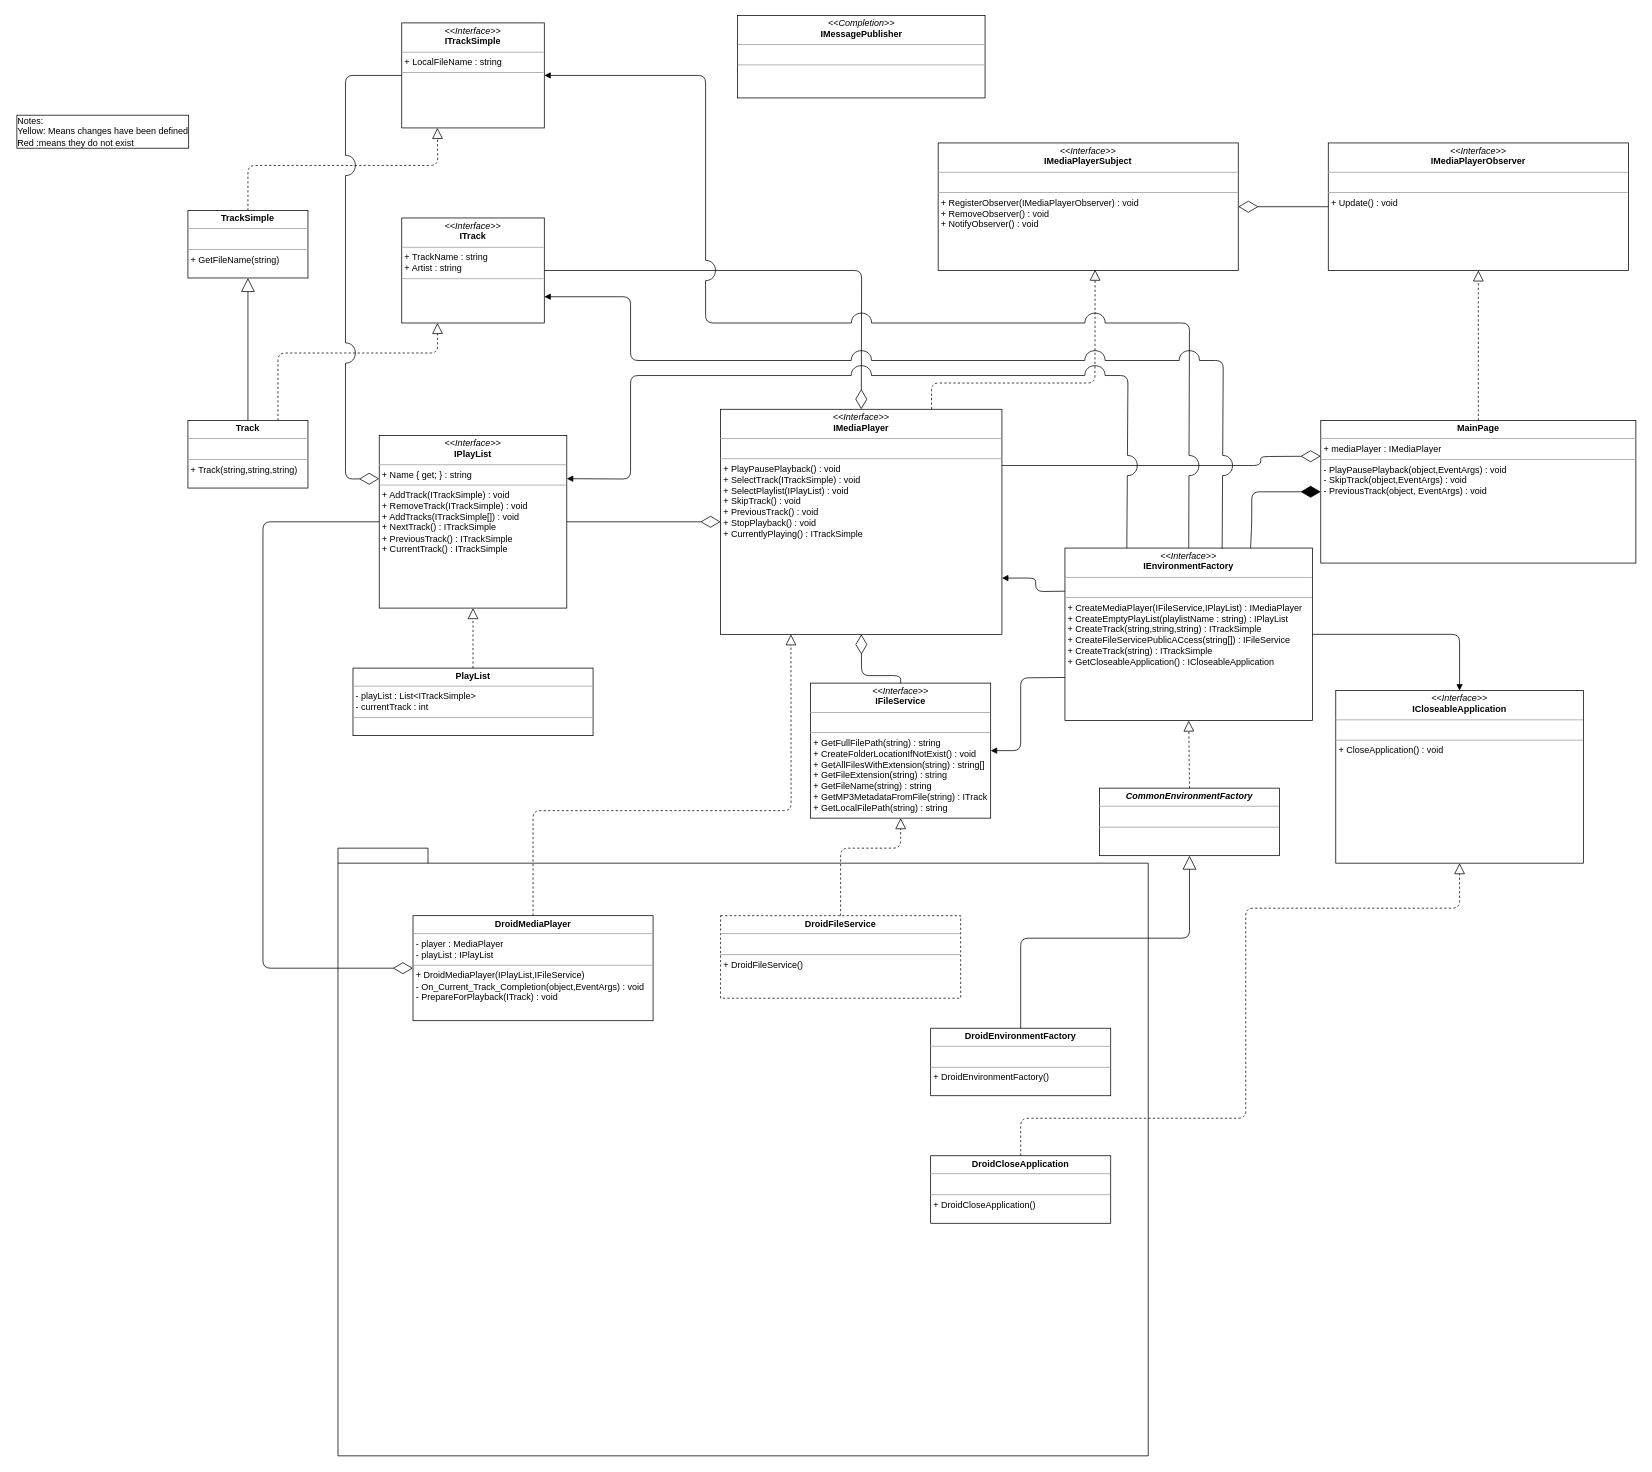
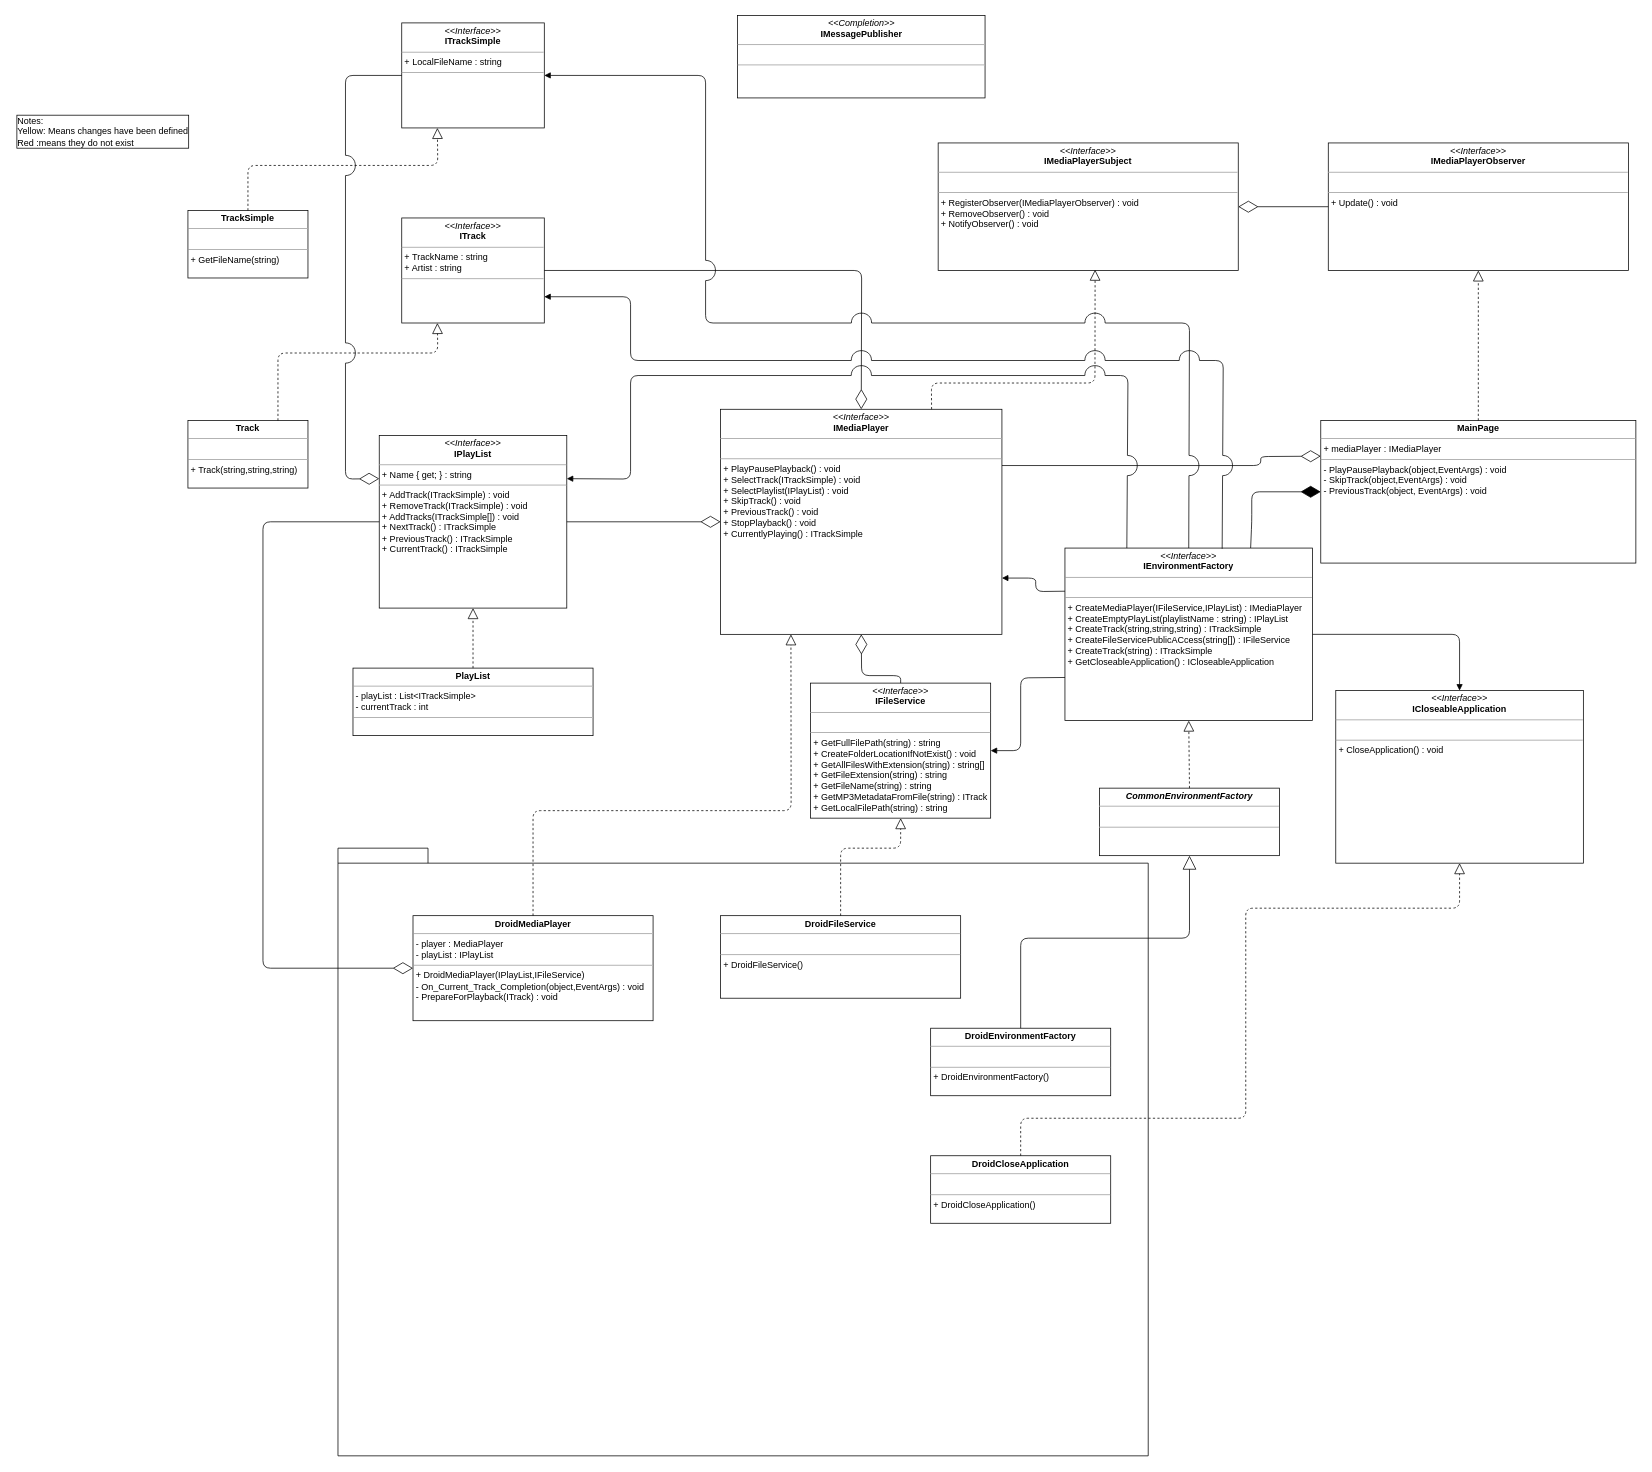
edge "Track + Track(string,string,string)" -> "TrackSimple + GetFileName(string)": removed
node "DroidFileService + DroidFileService()": style dashed -> solid
